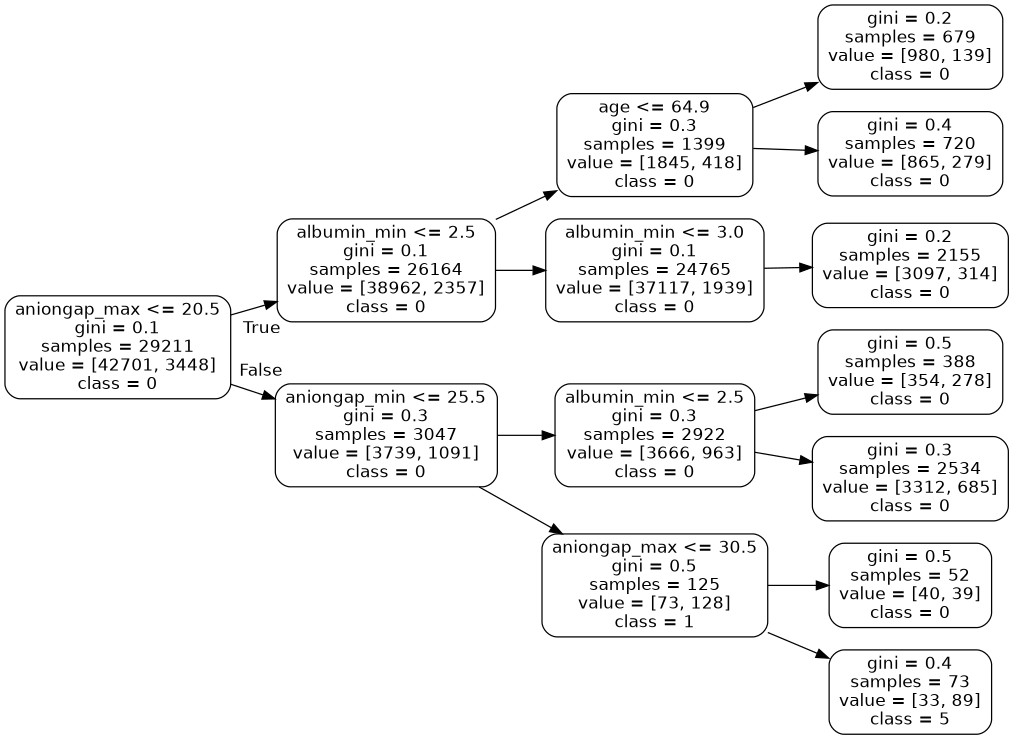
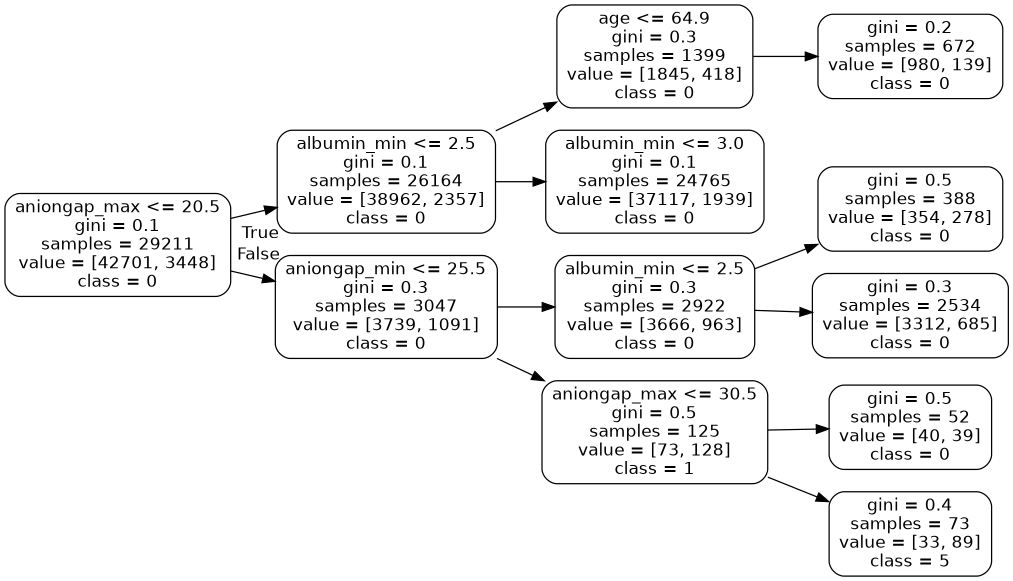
node "gini = 0.2 samples = 679 value = [980, 139] class = 0": label "gini = 0.2 samples = 679 value = [980, 139] class = 0" -> "gini = 0.2 samples = 672 value = [980, 139] class = 0"
node "gini = 0.4 samples = 720 value = [865, 279] class = 0": removed
node "gini = 0.2 samples = 2155 value = [3097, 314] class = 0": removed
